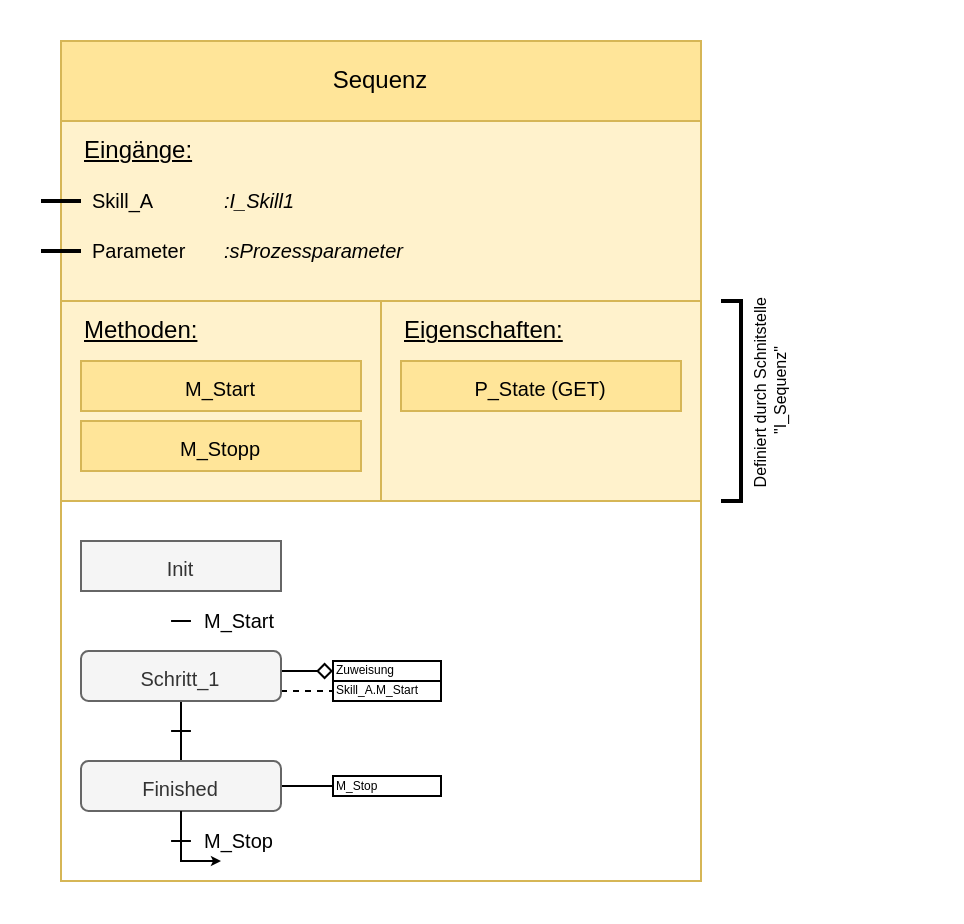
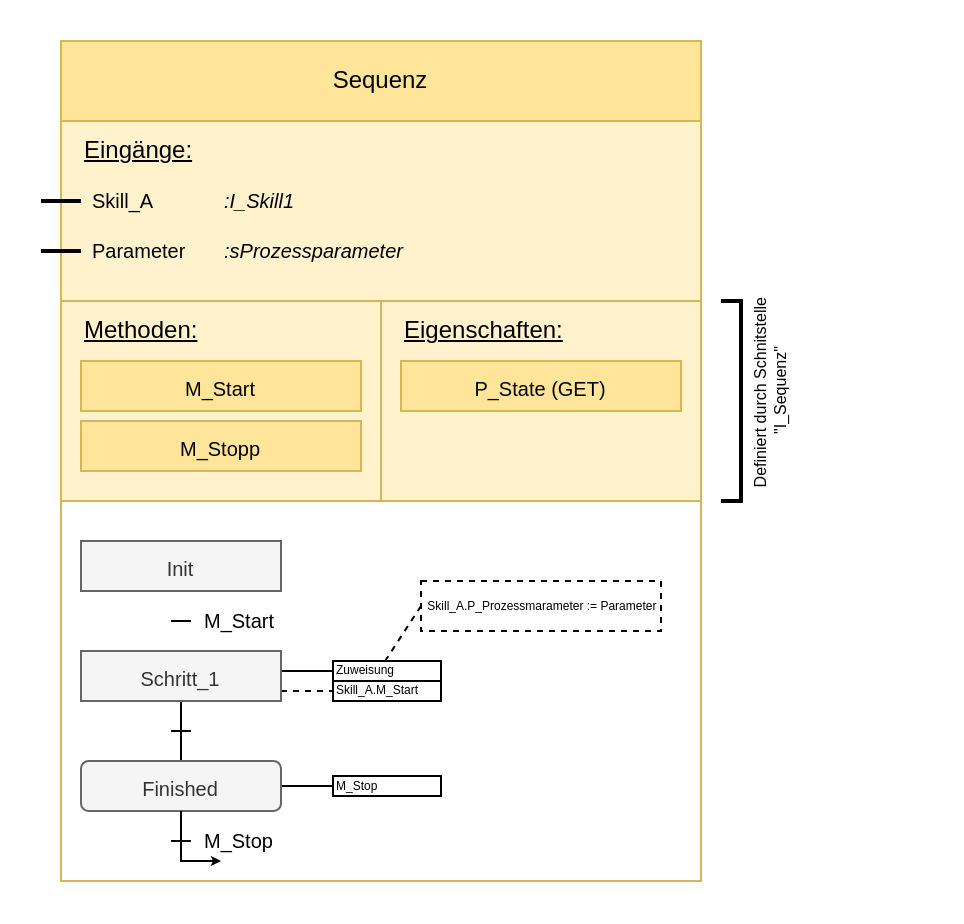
node "Skill_A.P_Prozessmarameter := Parameter": added
edge "Skill_A.P_Prozessmarameter := Parameter" -- "Zuweisung": added
edge "Schritt_1" -> "Zuweisung": arrowhead diamond -> none
node "Schritt_1": shape rounded rectangle -> rectangle
